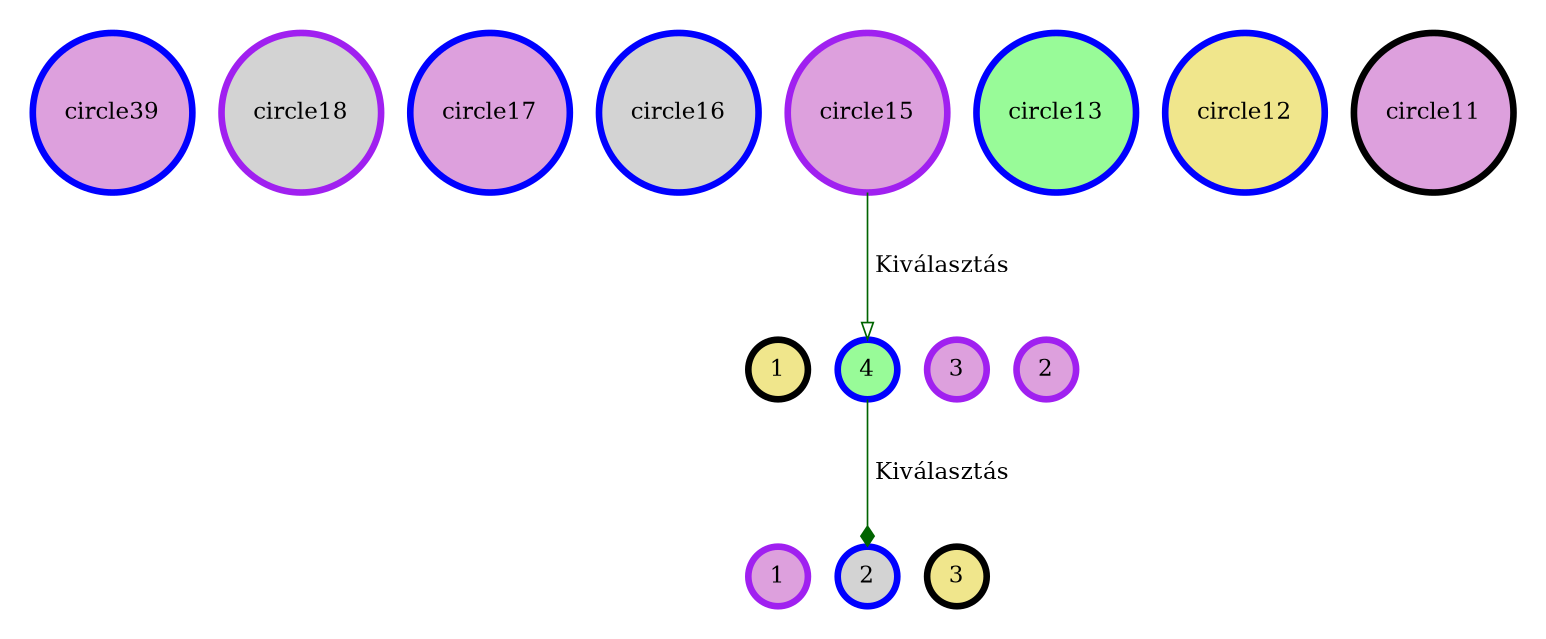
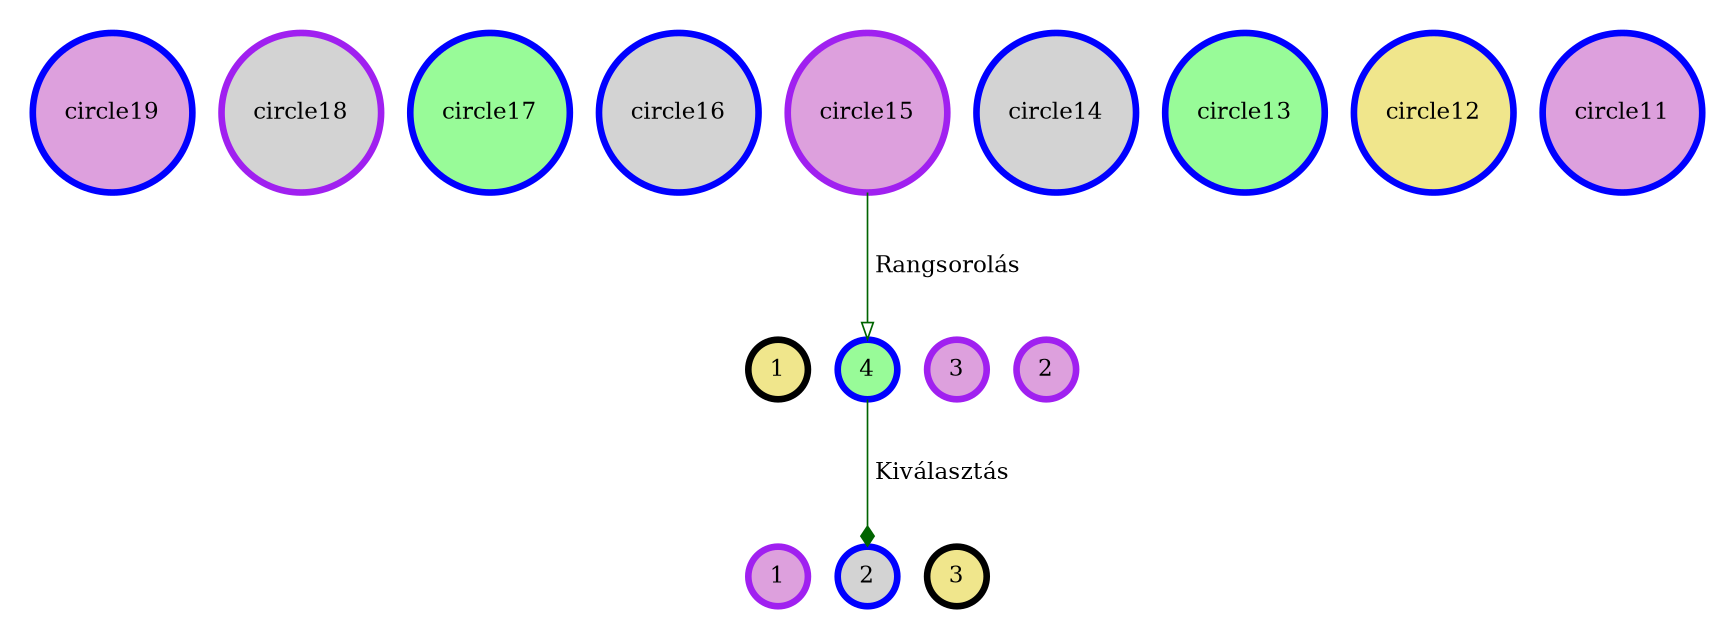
node "circle39": label "circle39" -> "circle19"
node "circle17": fillcolor plum -> palegreen
node "circle14": added
node "circle11": color black -> blue
edge "circle15" -> "4": label " Kiválasztás" -> " Rangsorolás"
